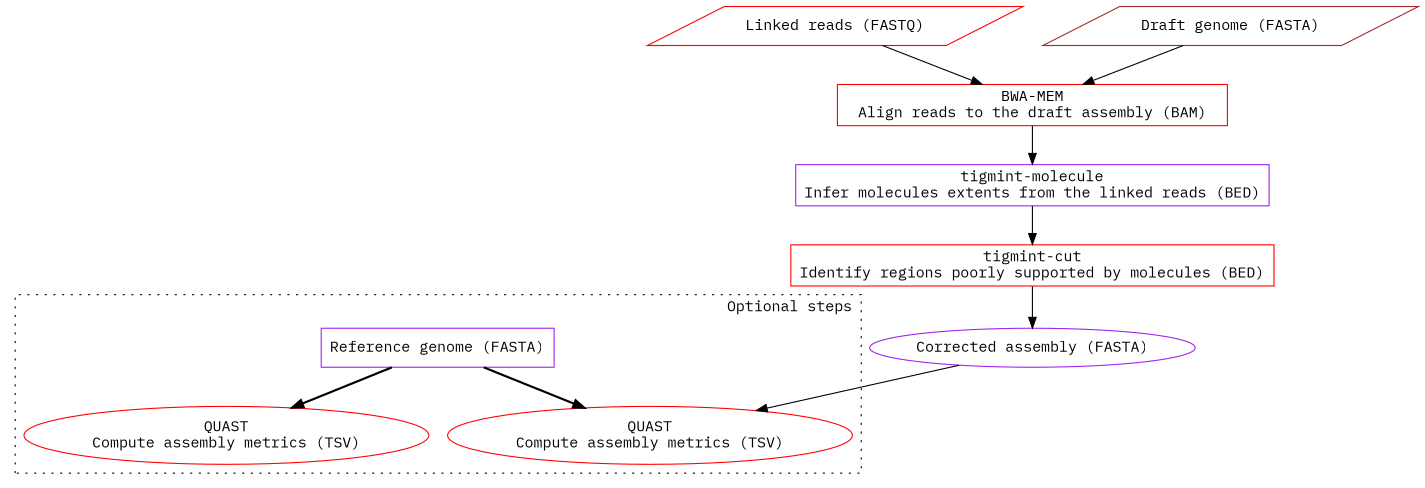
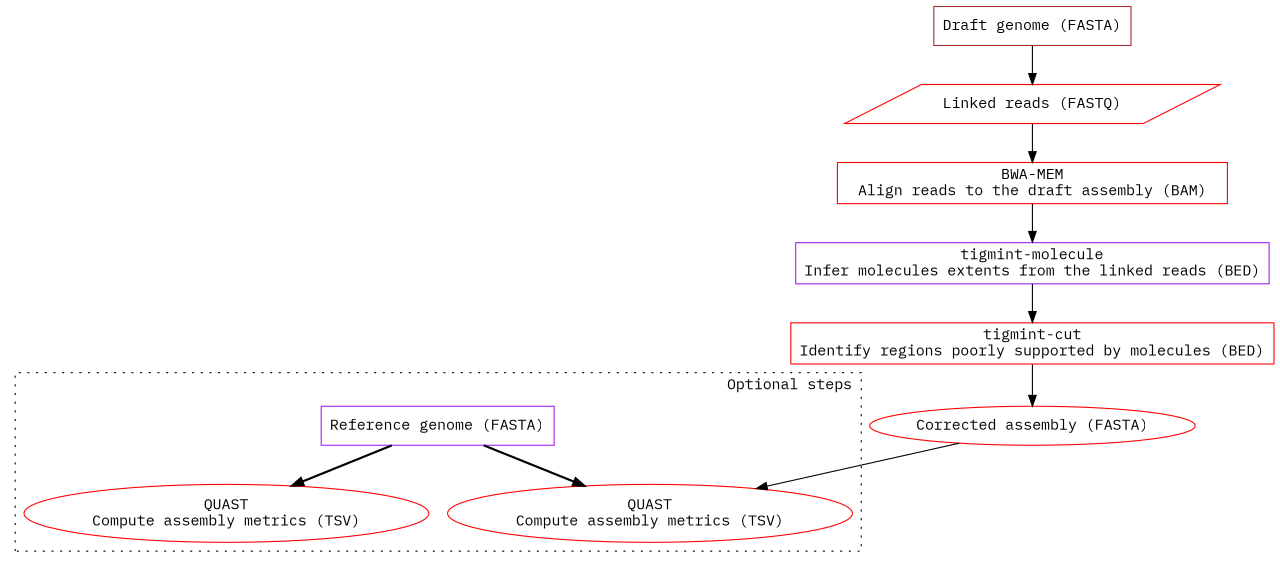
node "Draft genome (FASTA)": shape parallelogram -> box
edge "Draft genome (FASTA)" -> "BWA-MEM Align reads to the draft assembly (BAM)": now "Draft genome (FASTA)" -> "Linked reads (FASTQ)"
node "Corrected assembly (FASTA)": color purple -> red
